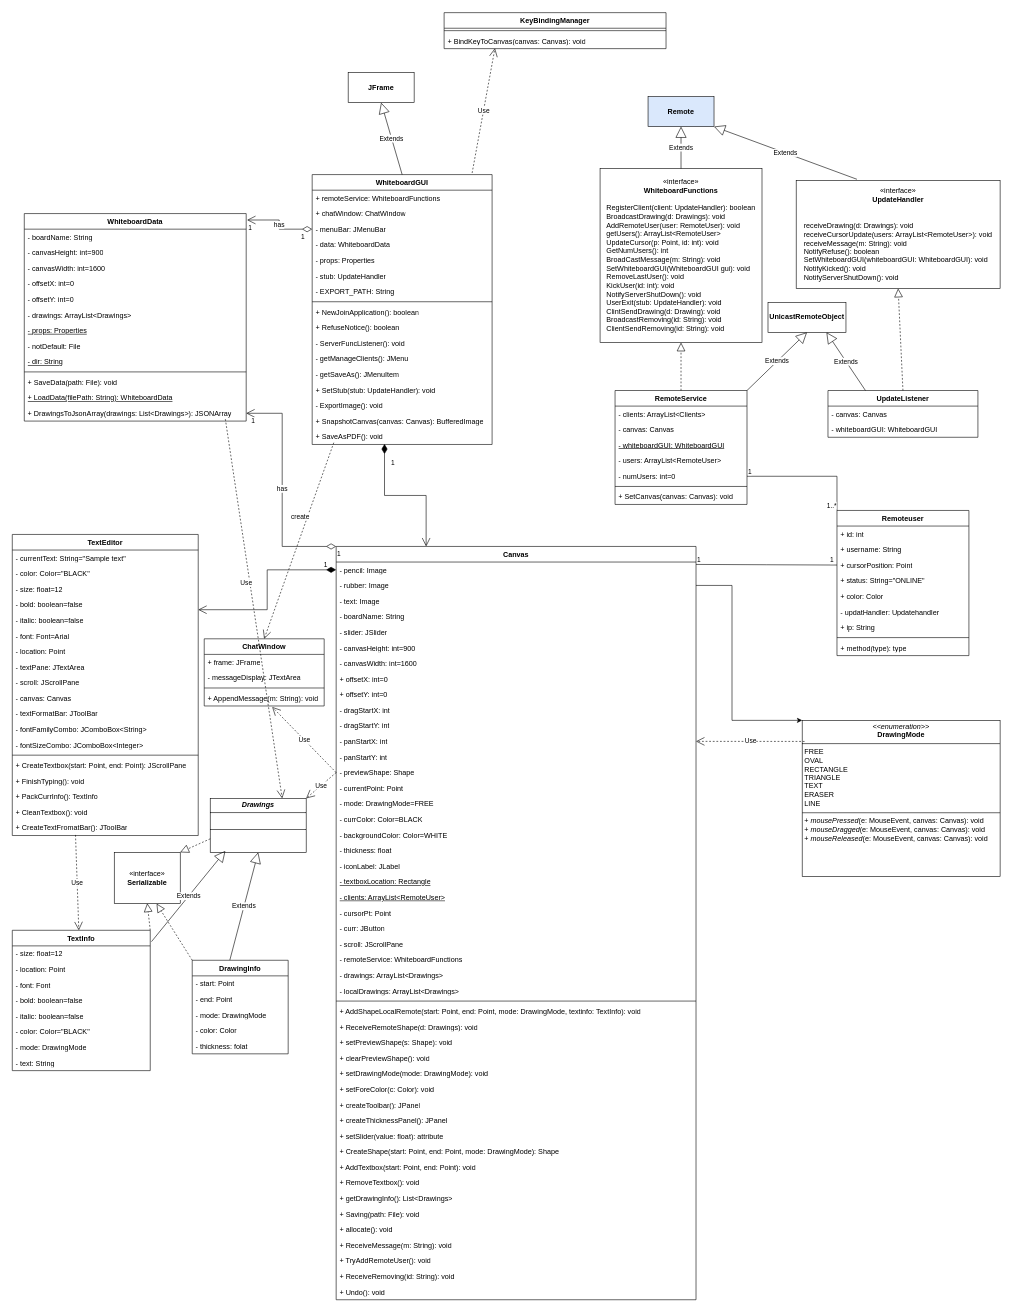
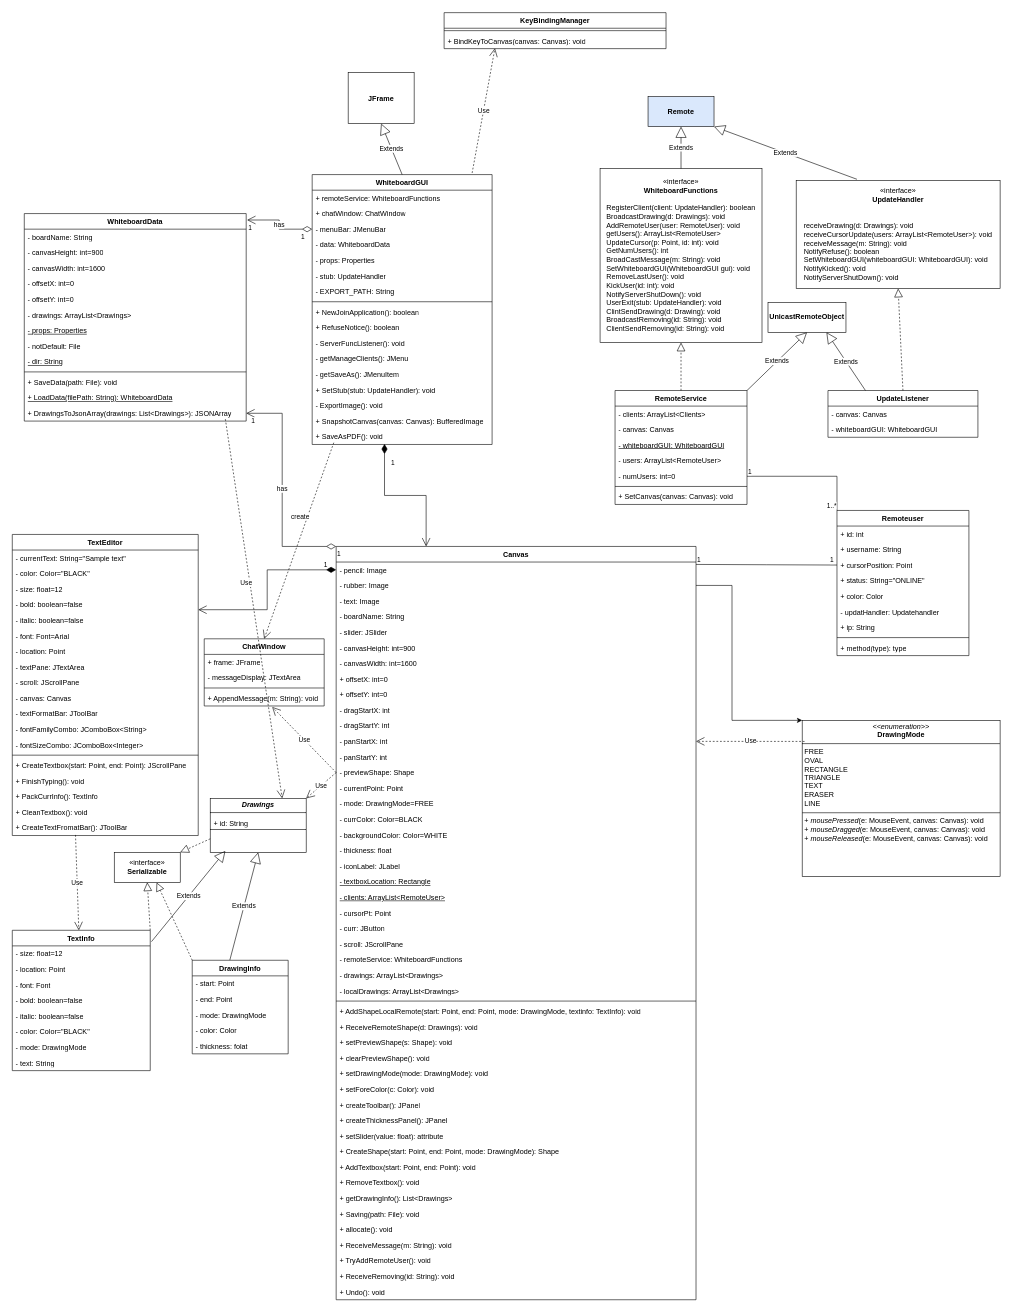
node "JFrame": size 66x30 -> 66x51
node "+ id: String": added
node "«interface» Serializable": size 66x51 -> 66x30
